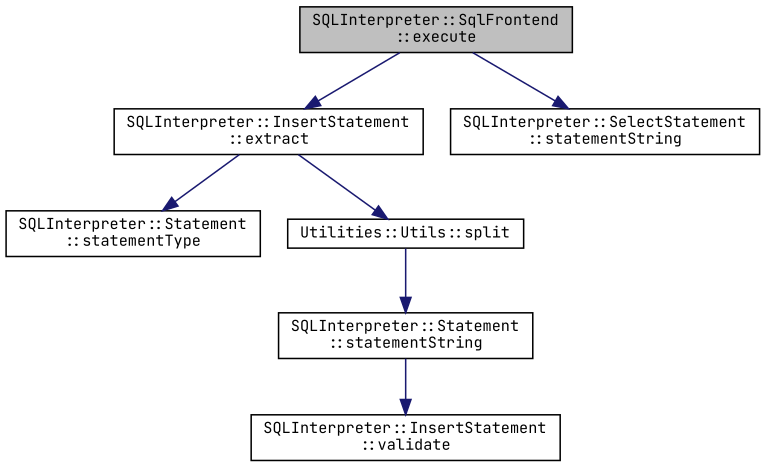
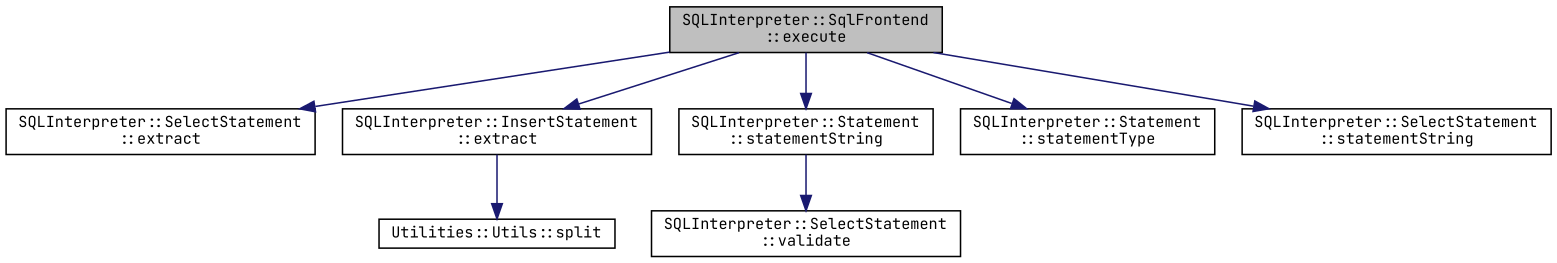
node "SQLInterpreter::SelectStatement ::extract": added
edge "SQLInterpreter::InsertStatement ::extract" -> "SQLInterpreter::Statement ::statementType": now "SQLInterpreter::SqlFrontend ::execute" -> "SQLInterpreter::Statement ::statementType"
edge "Utilities::Utils::split" -> "SQLInterpreter::Statement ::statementString": now "SQLInterpreter::SqlFrontend ::execute" -> "SQLInterpreter::Statement ::statementString"
node "SQLInterpreter::InsertStatement ::validate": label "SQLInterpreter::InsertStatement ::validate" -> "SQLInterpreter::SelectStatement ::validate"
